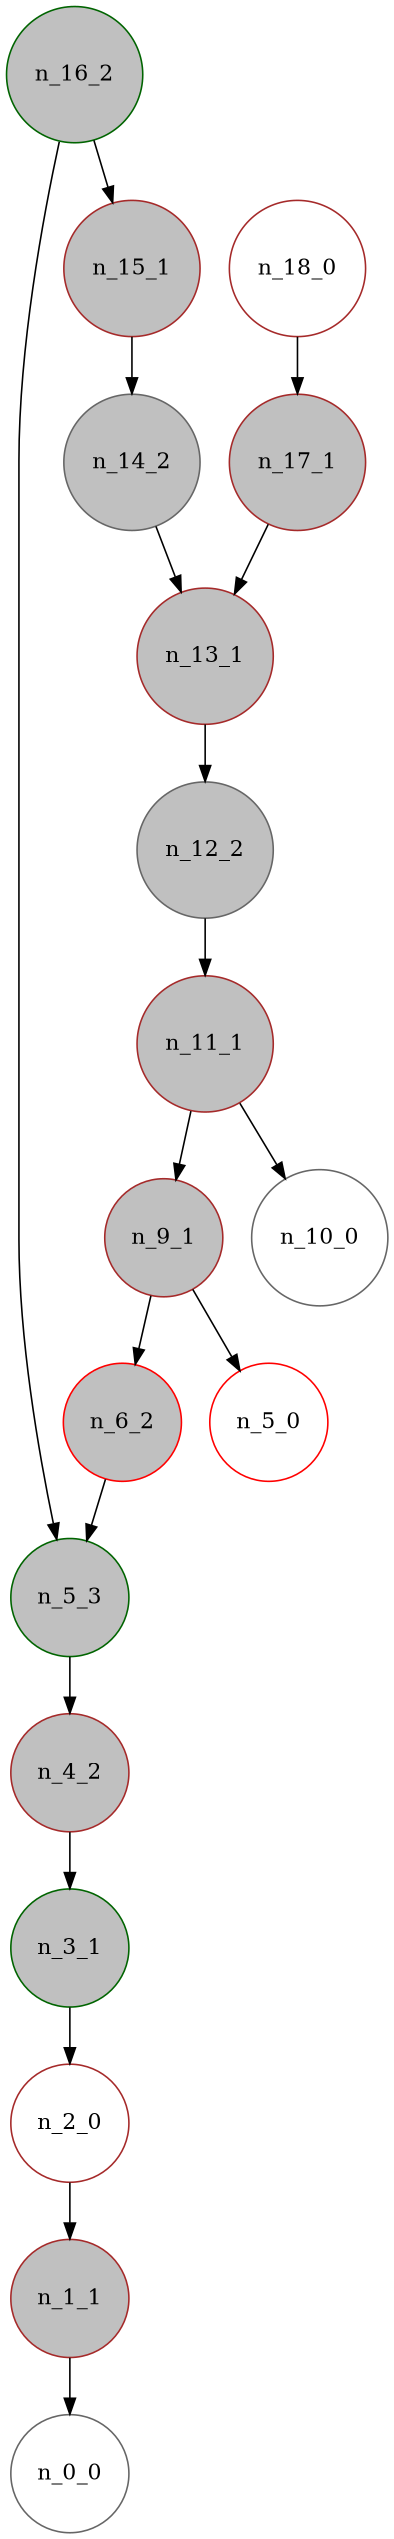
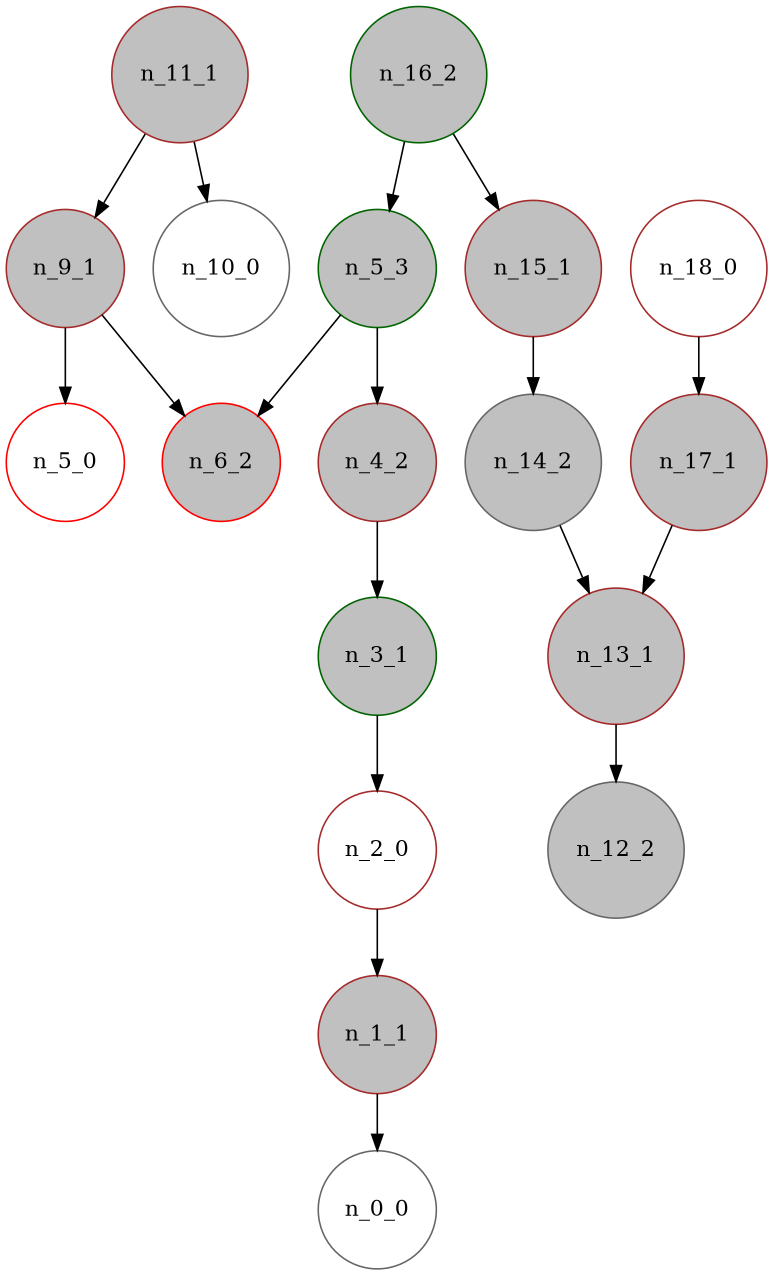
edge "n_12_2" -> "n_11_1": removed
edge "n_6_2" -> "n_5_3": reversed
